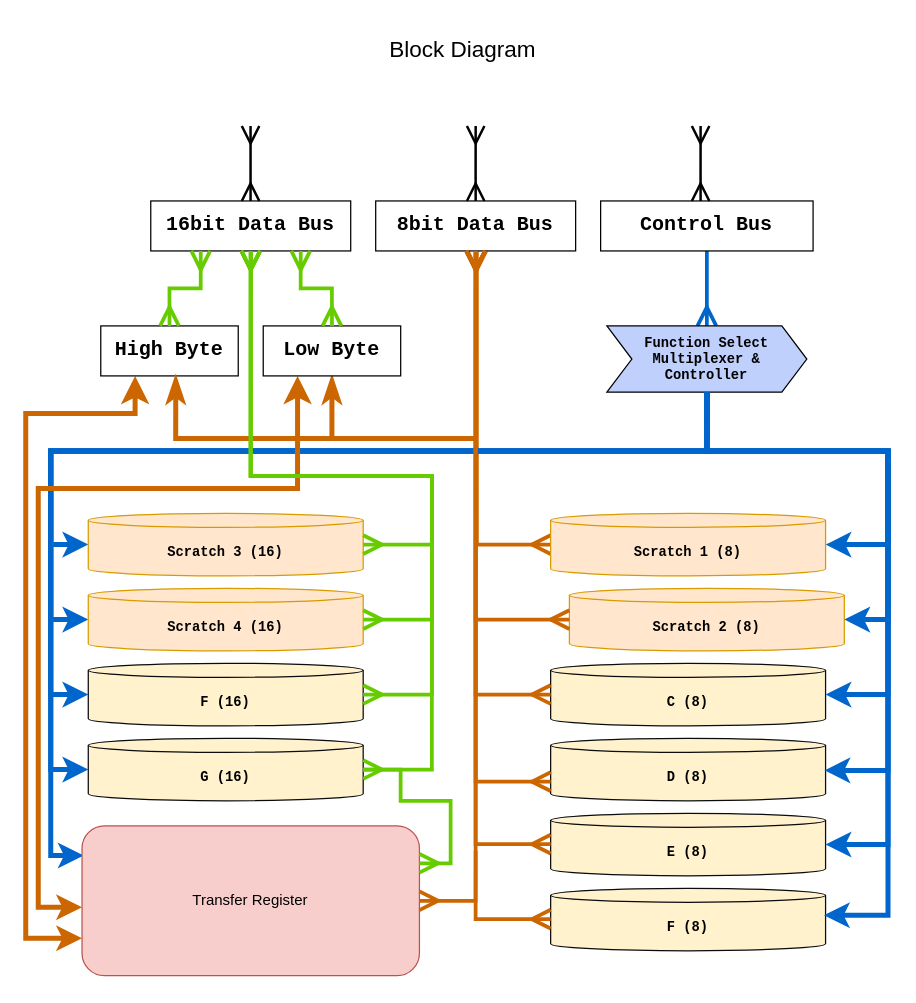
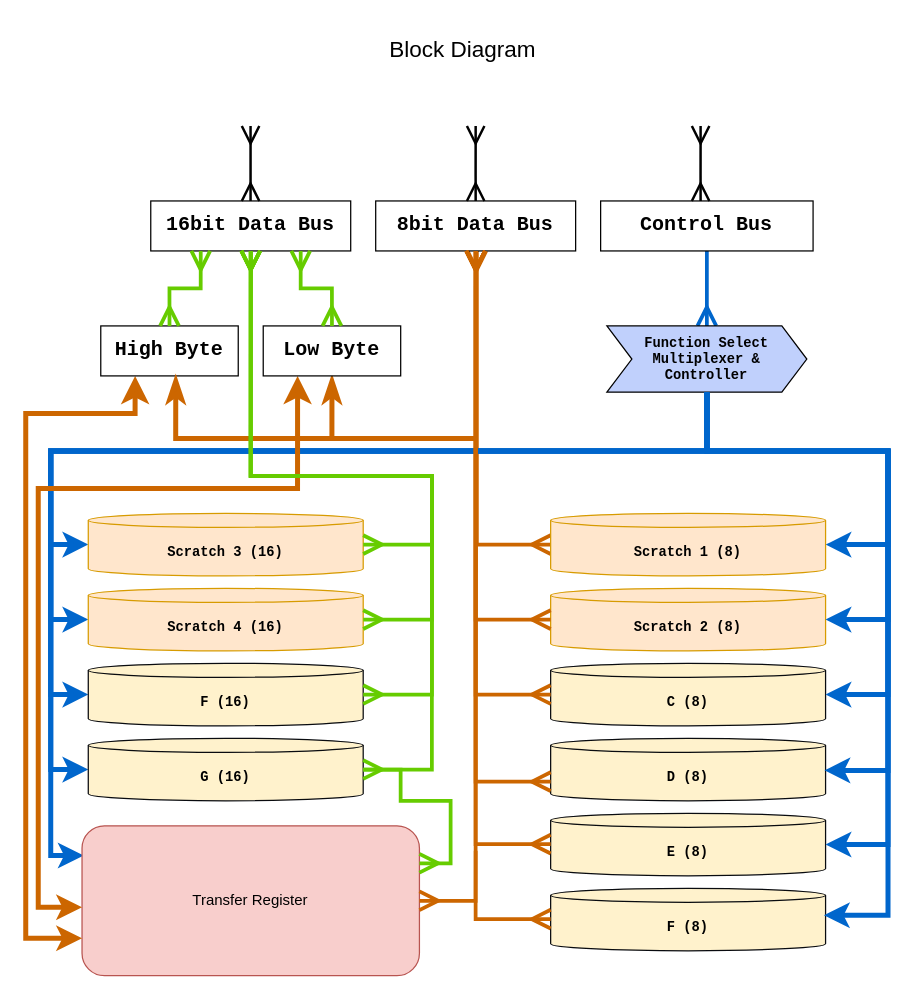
node "Scratch 2 (8)": moved (707, 619) -> (688, 619)
